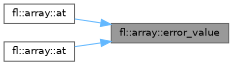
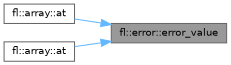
node "fl::array::error_value": label "fl::array::error_value" -> "fl::error::error_value"
